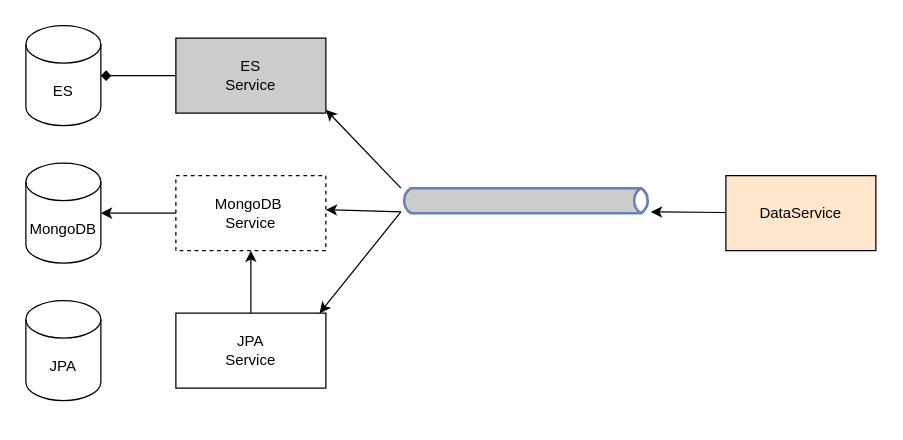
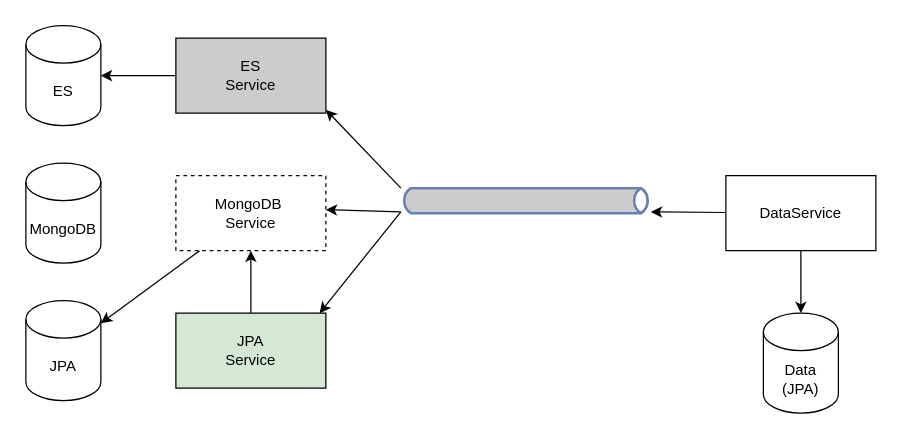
edge "ES Service" -> "ES": arrowhead diamond -> classic
edge "MongoDB Service" -> "MongoDB": now "MongoDB Service" -> "JPA"
node "DataService": fillcolor #ffe6cc -> #ffffff
edge "DataService" -> "Data (JPA)": added
node "JPA Service": fillcolor #ffffff -> #d5e8d4
node "Data (JPA)": added
